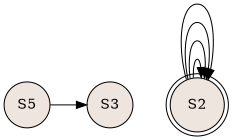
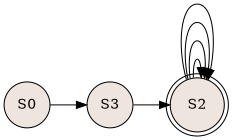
node "S5": label "S5" -> "S0"
edge "S3" -> "S2": added
